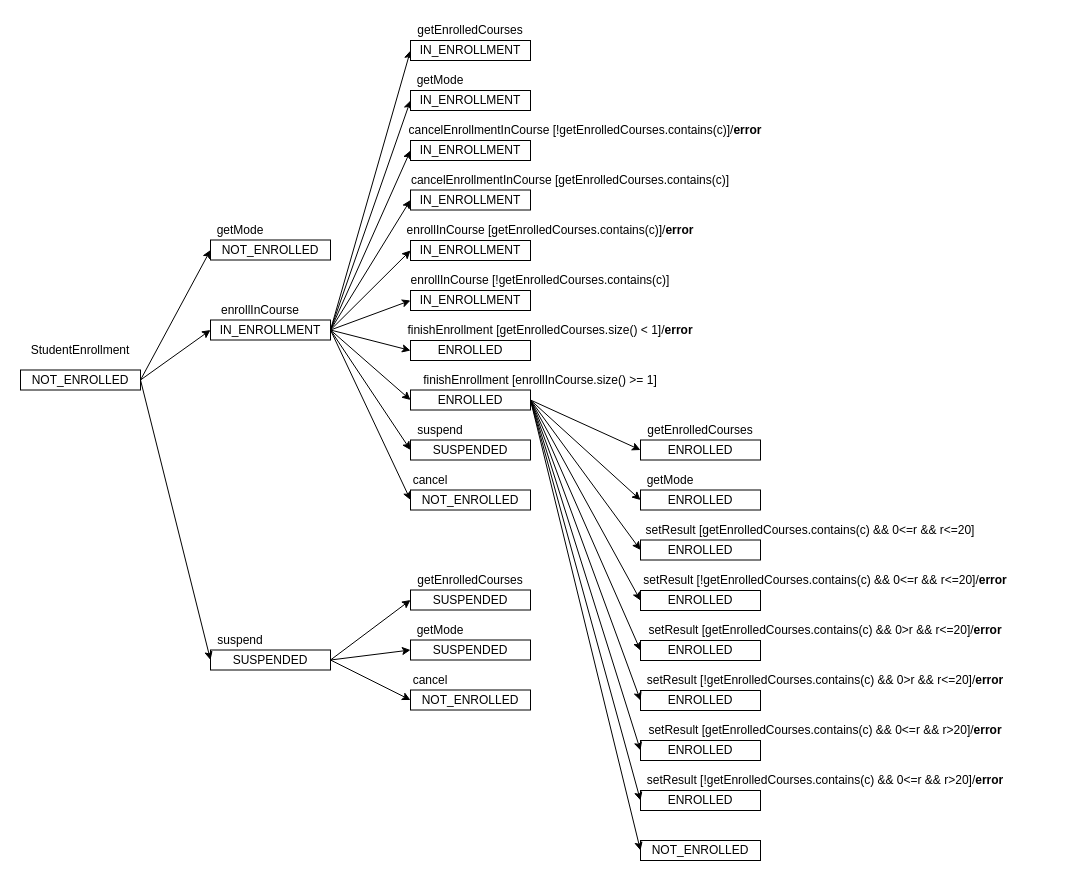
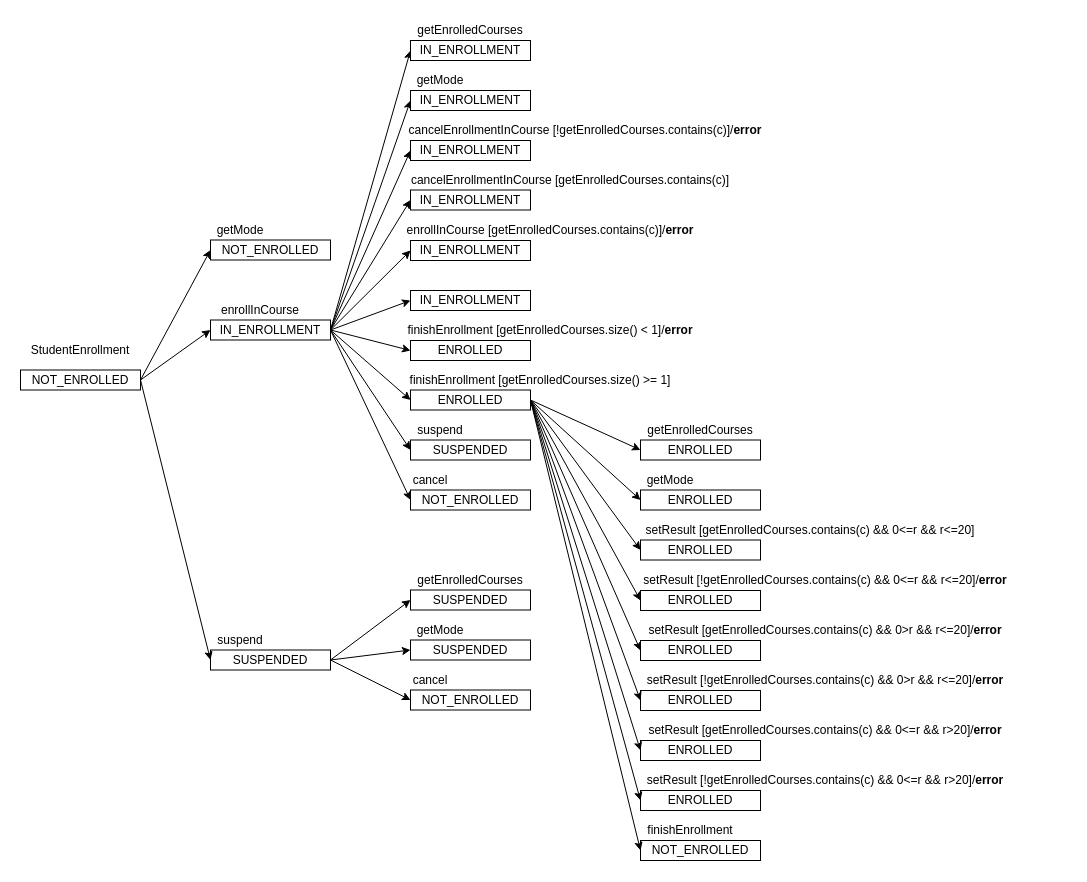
node "enrollInCourse [!getEnrolledCourses.contains(c)]": removed
node "finishEnrollment [enrollInCourse.size() >= 1]": label "finishEnrollment [enrollInCourse.size() >= 1]" -> "finishEnrollment [getEnrolledCourses.size() >= 1]"
node "finishEnrollment": added
